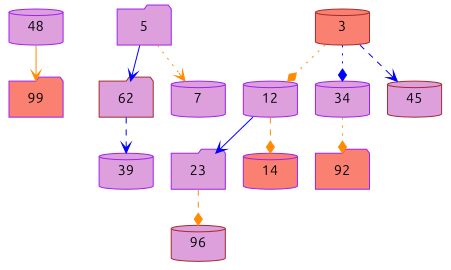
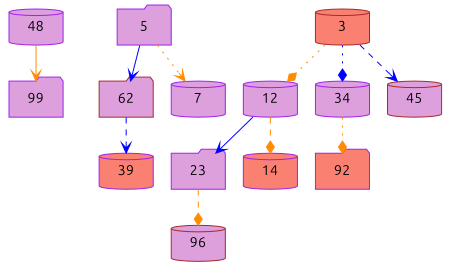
node "99": fillcolor salmon -> plum
node "39": fillcolor plum -> salmon
